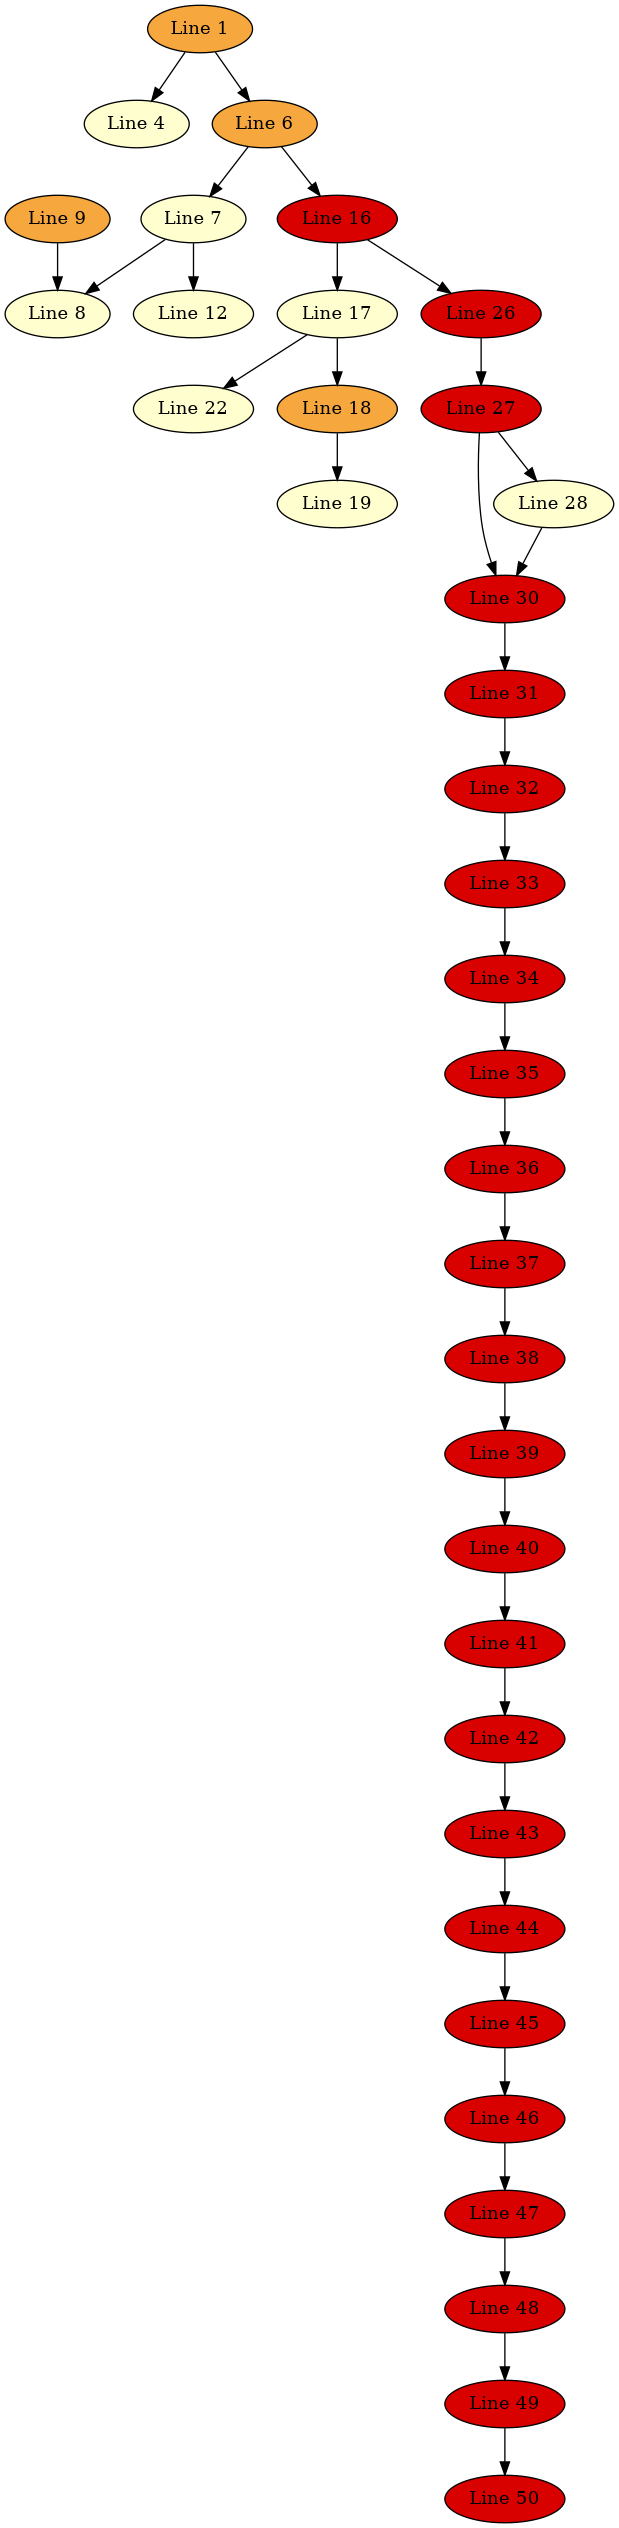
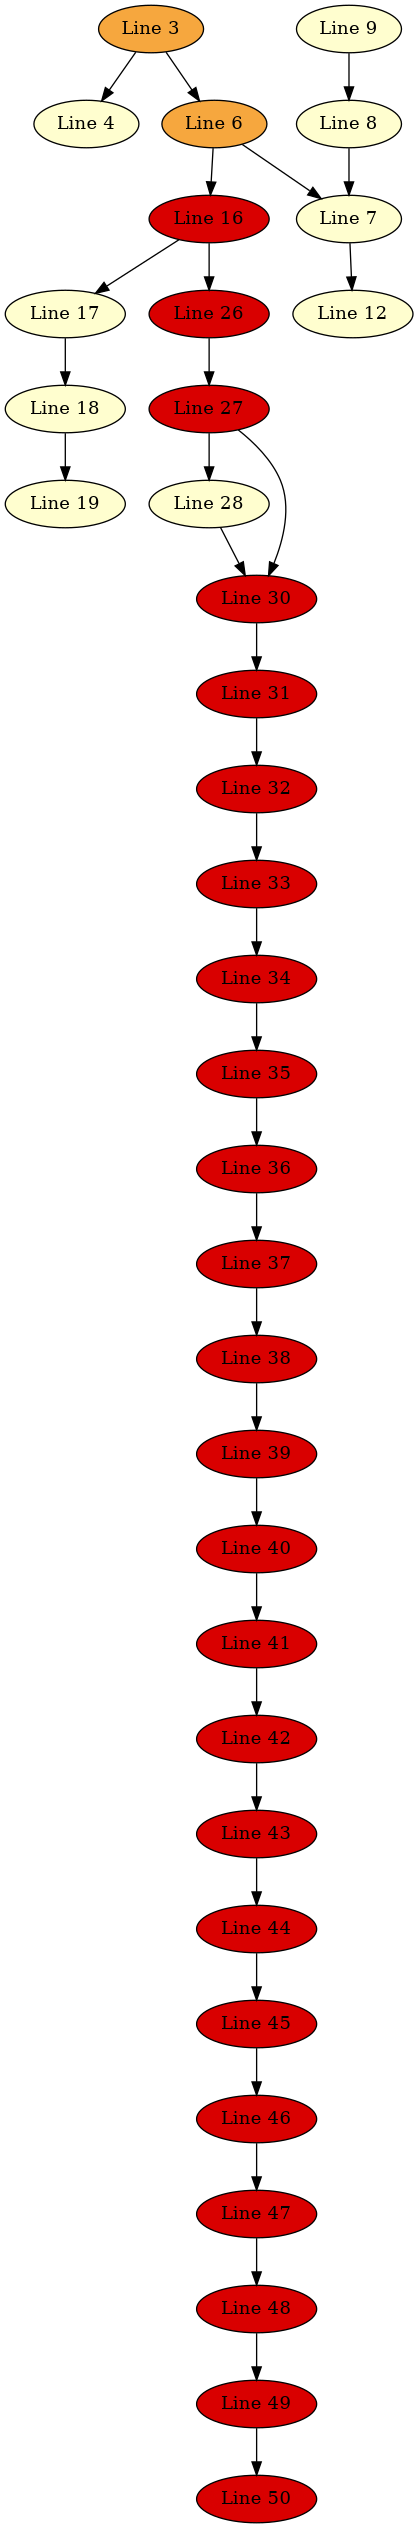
node "Line 1": label "Line 1" -> "Line 3"
node "Line 9": fillcolor #f6a73e -> #fffecf
edge "Line 7" -> "Line 8": reversed
node "Line 22": removed
node "Line 18": fillcolor #f6a73e -> #fffecf
